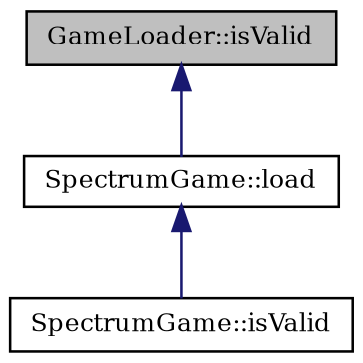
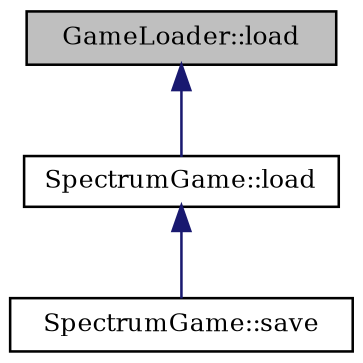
node "GameLoader::isValid": label "GameLoader::isValid" -> "GameLoader::load"
node "SpectrumGame::isValid": label "SpectrumGame::isValid" -> "SpectrumGame::save"
